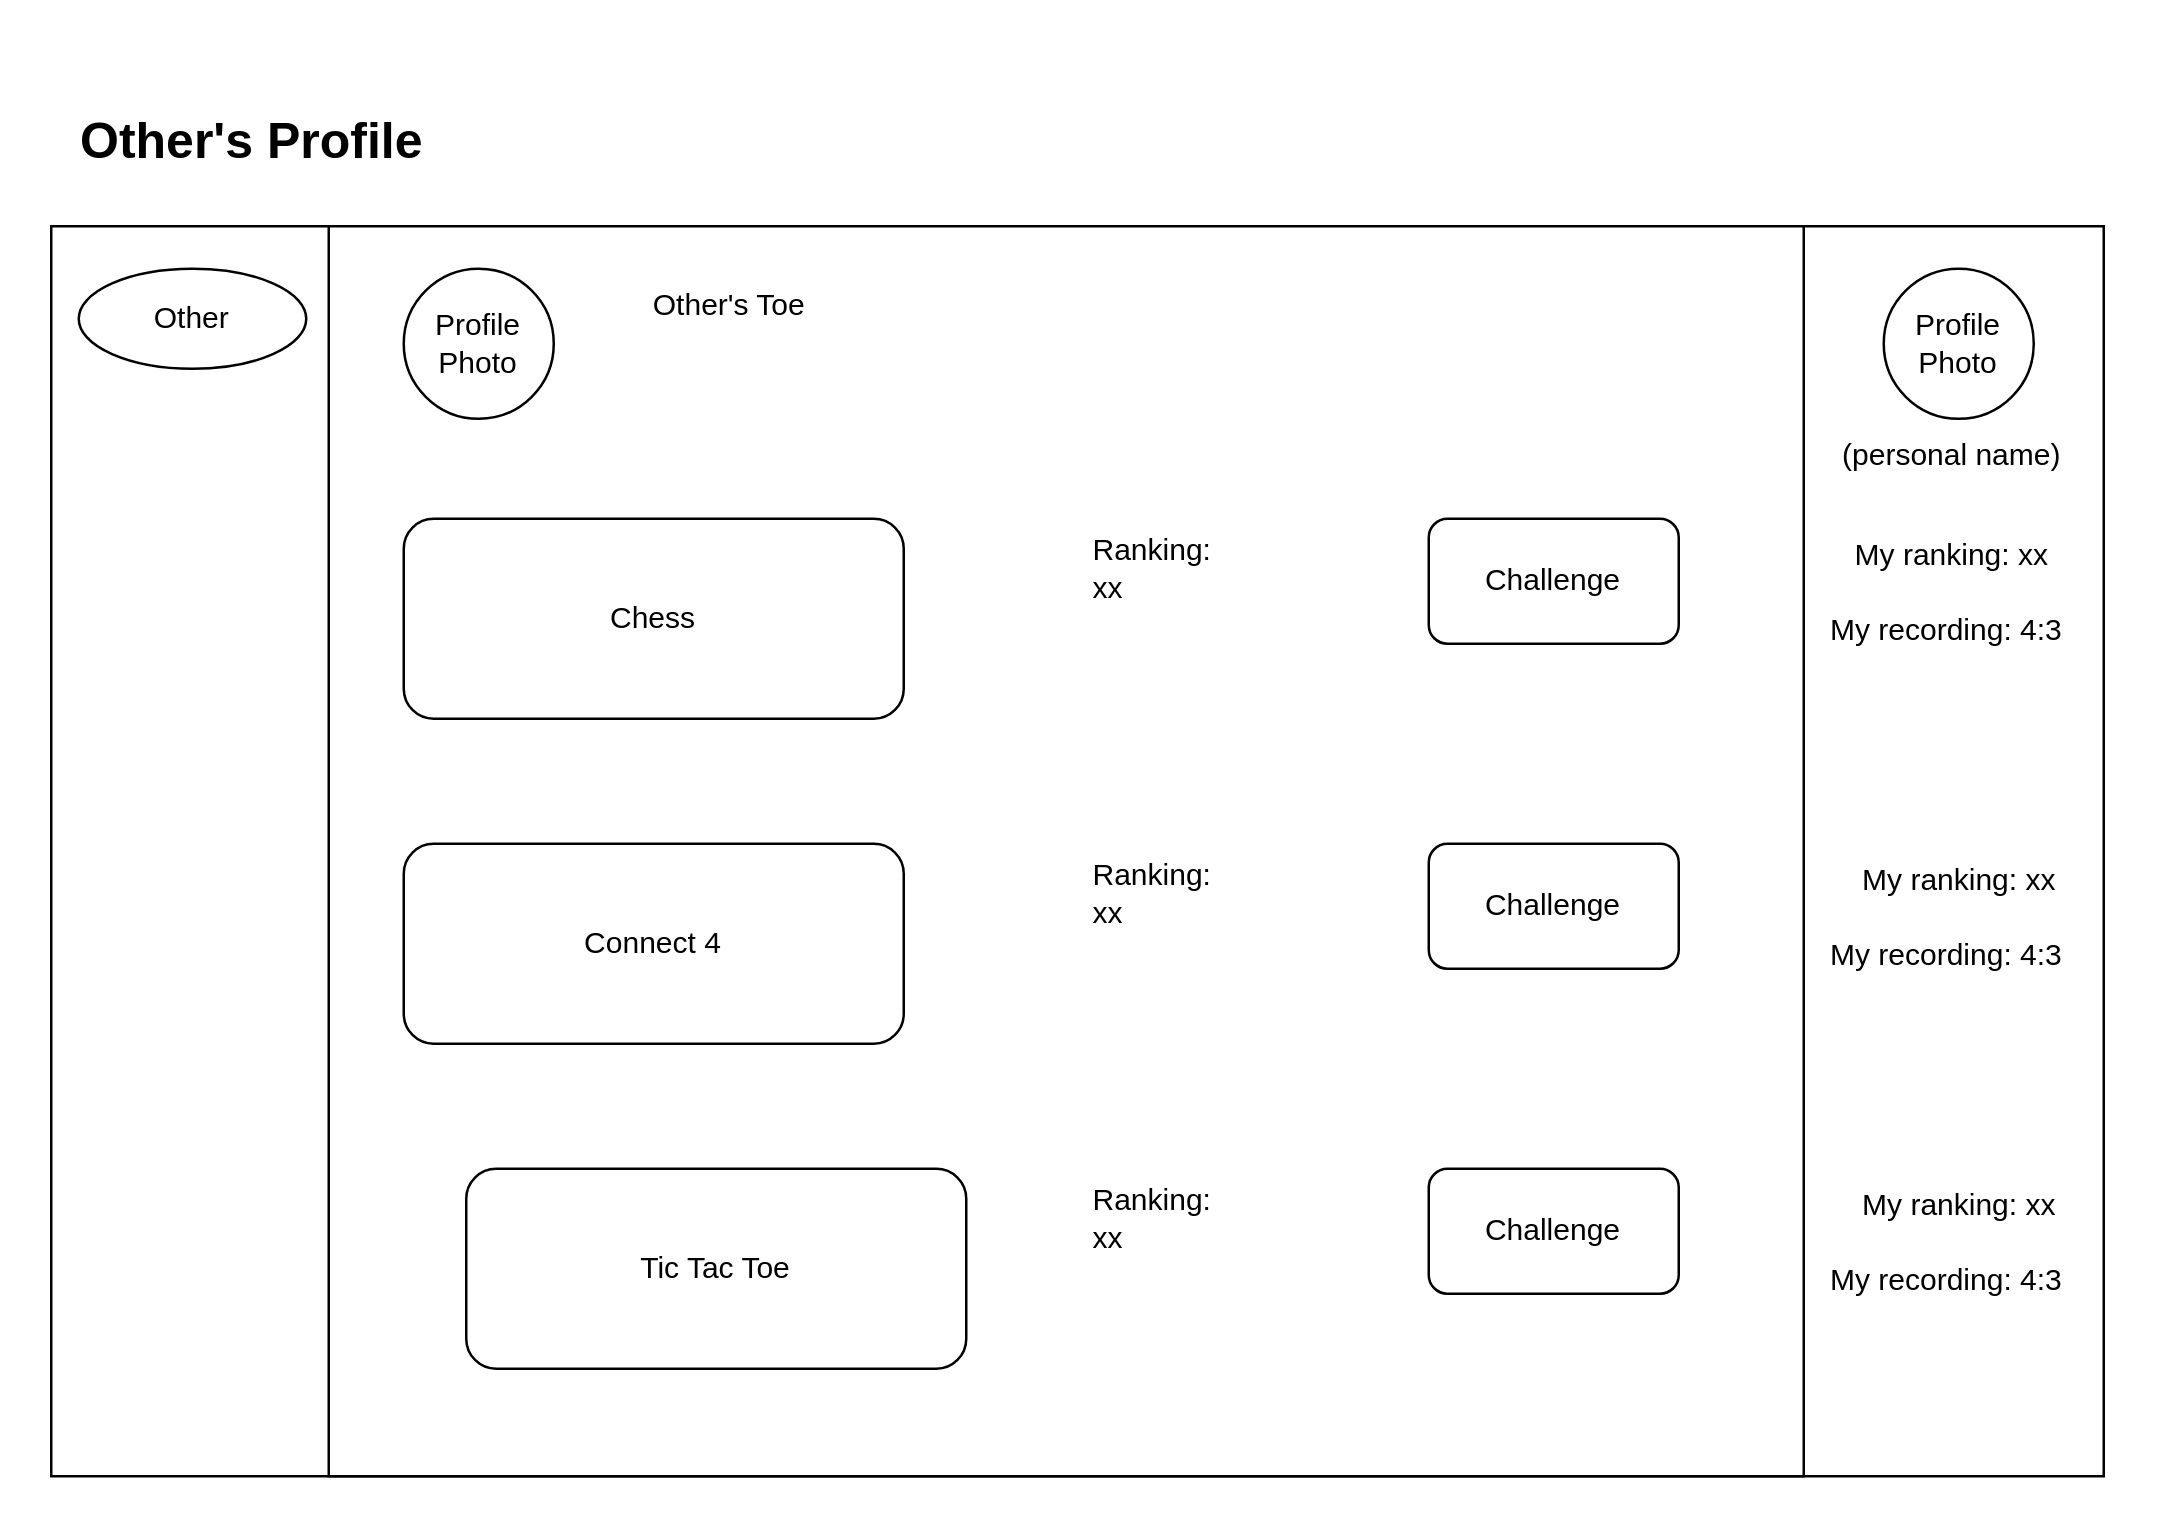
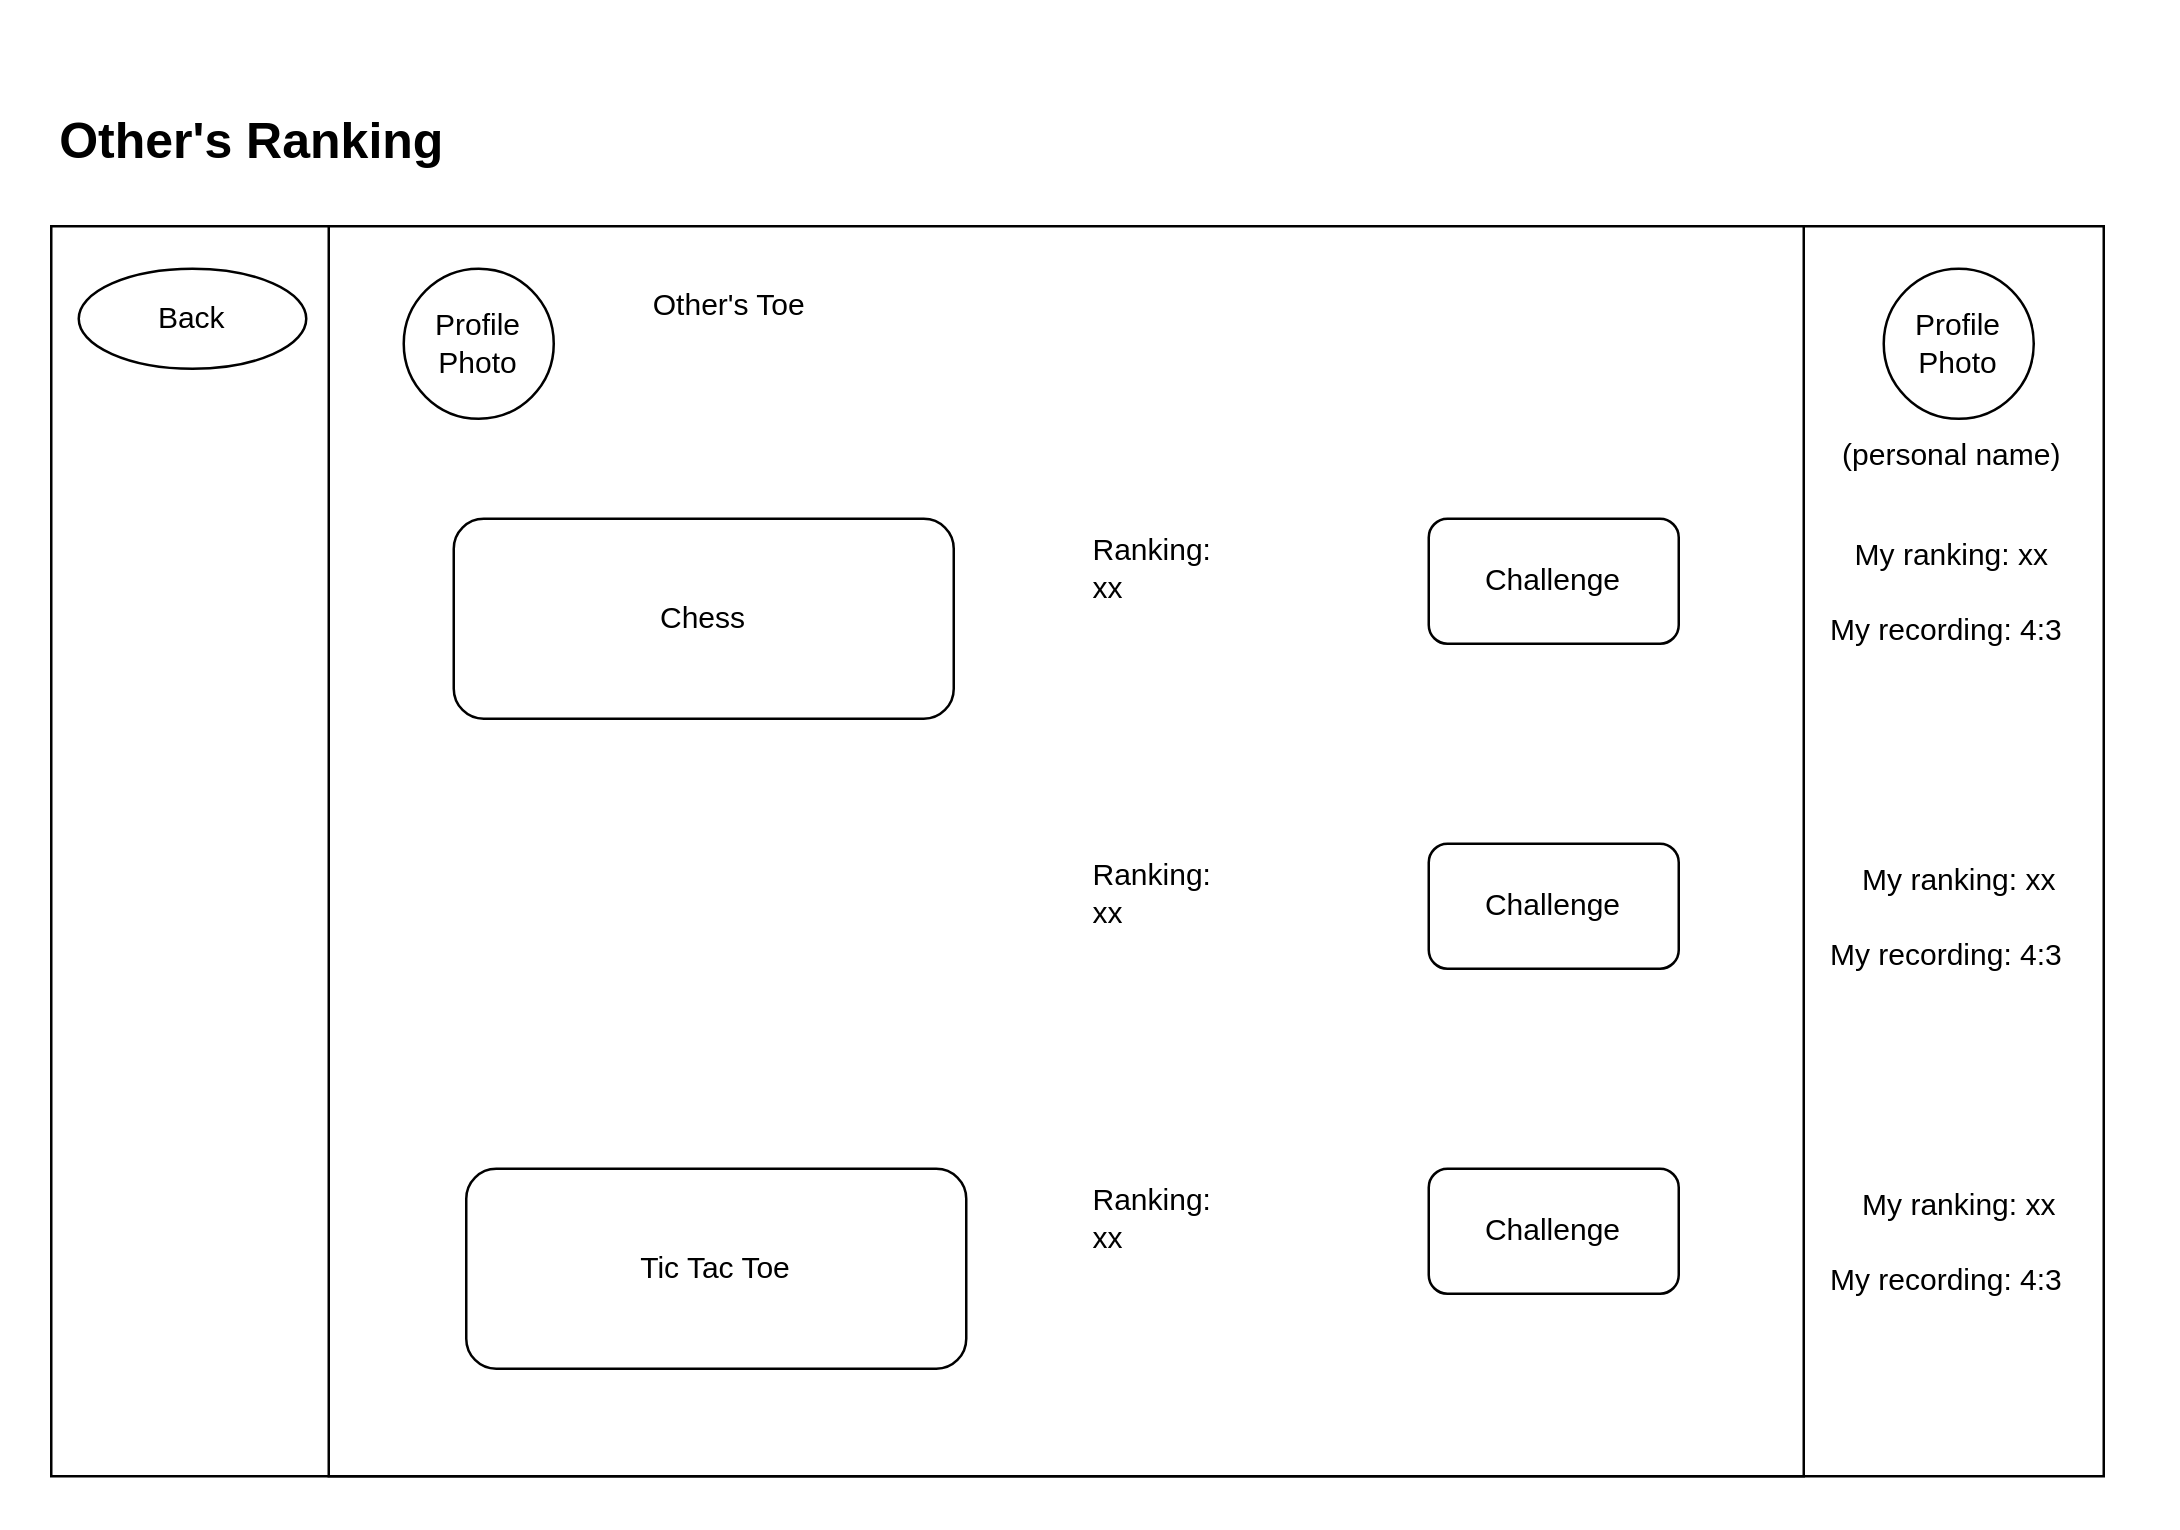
node "Other's Profile": label "Other's Profile" -> "Other's Ranking"
node "Other": label "Other" -> "Back"
node "Chess": moved (654, 619) -> (704, 619)
node "Connect 4": removed
